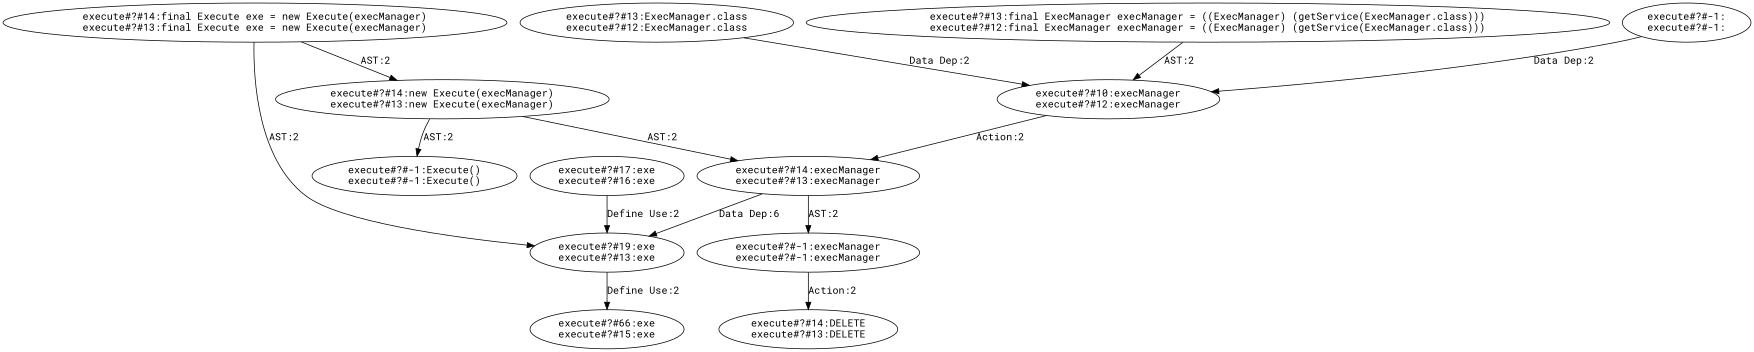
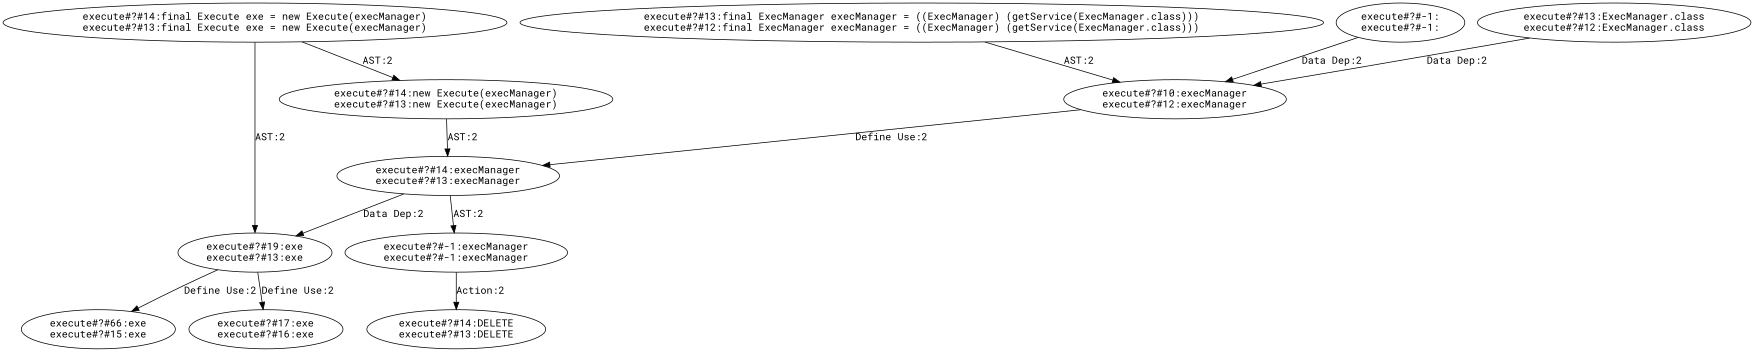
edge "execute#?#10:execManager execute#?#12:execManager" -> "execute#?#14:execManager execute#?#13:execManager": label "Action:2" -> "Define Use:2"
node "execute#?#-1:Execute() execute#?#-1:Execute()": removed
edge "execute#?#17:exe execute#?#16:exe" -> "execute#?#19:exe execute#?#13:exe": reversed
edge "execute#?#14:execManager execute#?#13:execManager" -> "execute#?#19:exe execute#?#13:exe": label "Data Dep:6" -> "Data Dep:2"
